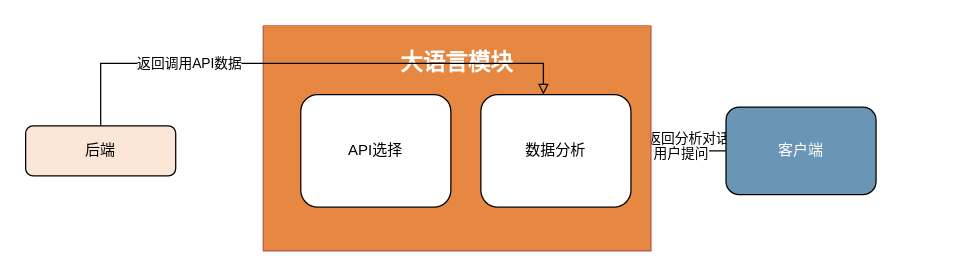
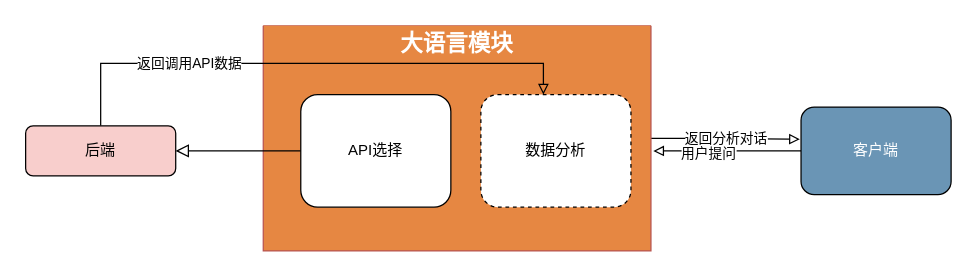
node "大语言模块": moved (457, 63) -> (457, 44)
node "后端": fillcolor #fbe6d8 -> #f8cecc
edge "API选择" -> "后端": added
node "数据分析": style solid -> dashed
node "客户端": moved (801, 151) -> (876, 151)
